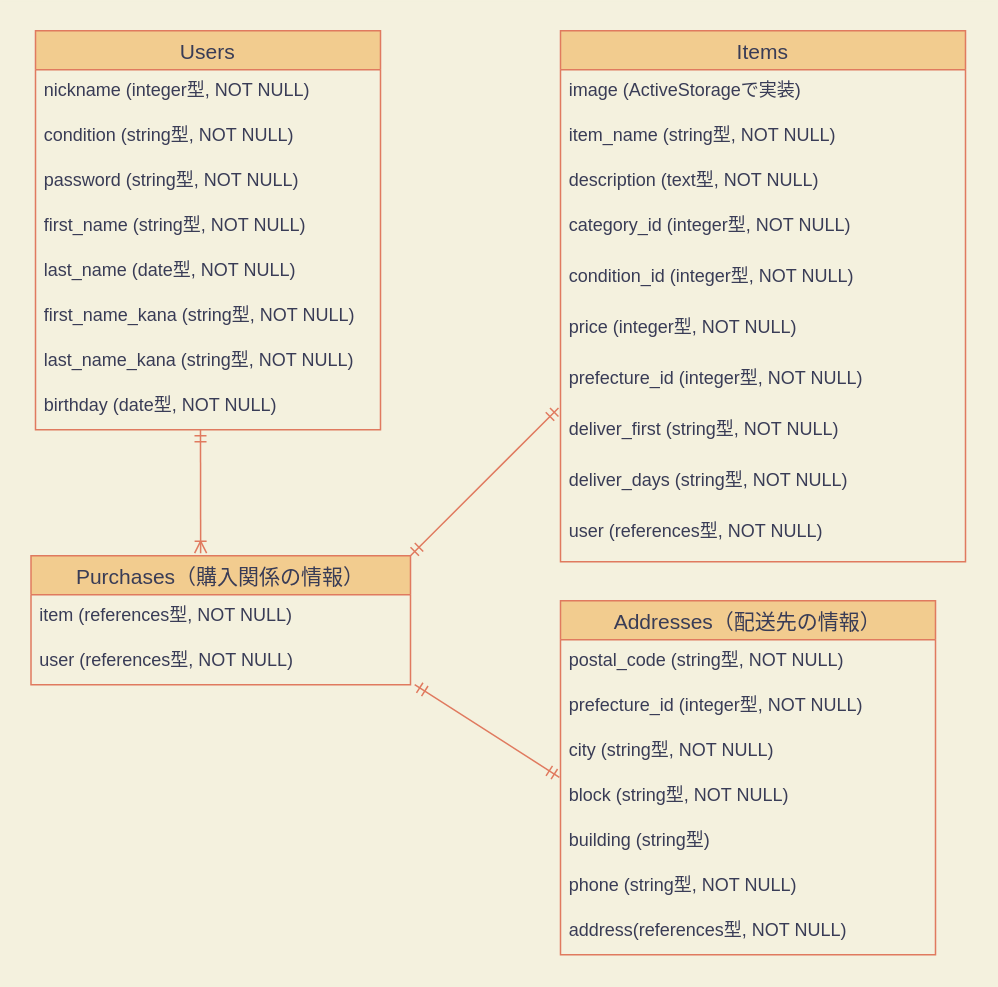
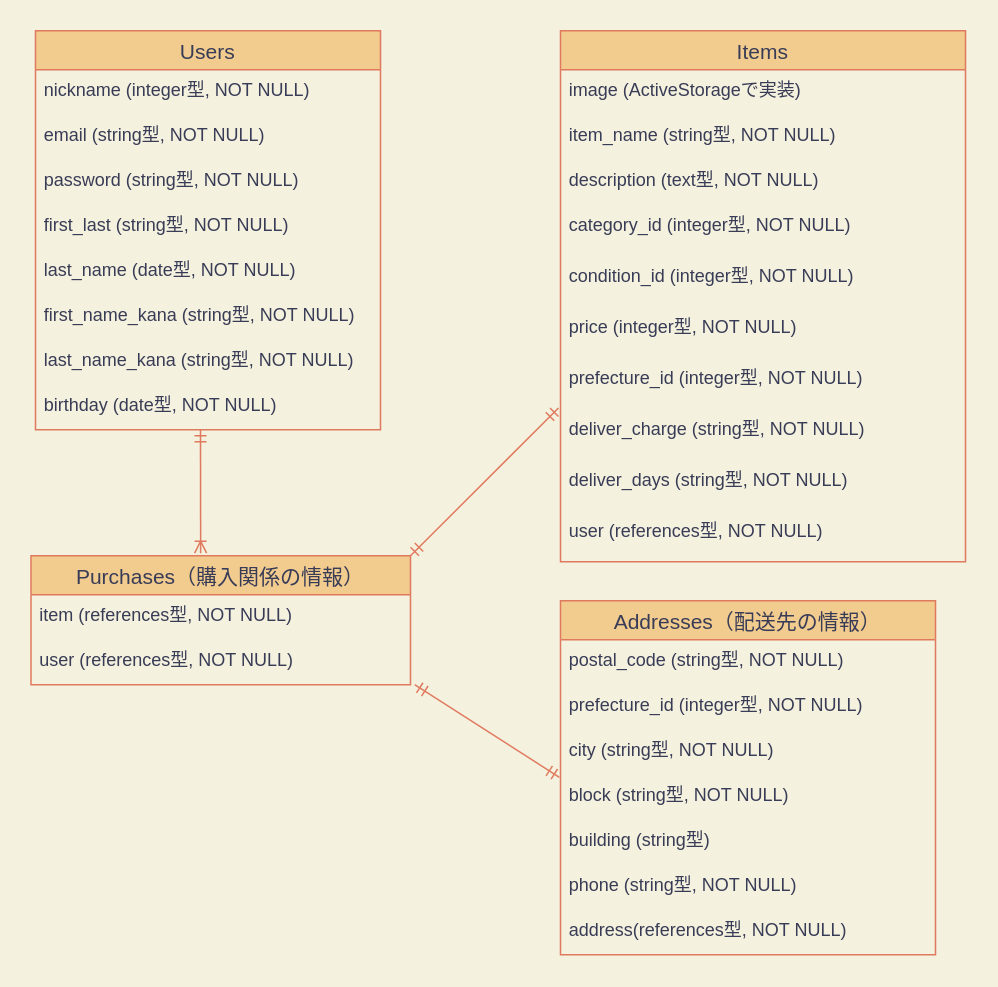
node "condition (string型, NOT NULL)": label "condition (string型, NOT NULL)" -> "email (string型, NOT NULL)"
node "first_name (string型, NOT NULL)": label "first_name (string型, NOT NULL)" -> "first_last (string型, NOT NULL)"
node "deliver_first (string型, NOT NULL)": label "deliver_first (string型, NOT NULL)" -> "deliver_charge (string型, NOT NULL)"
